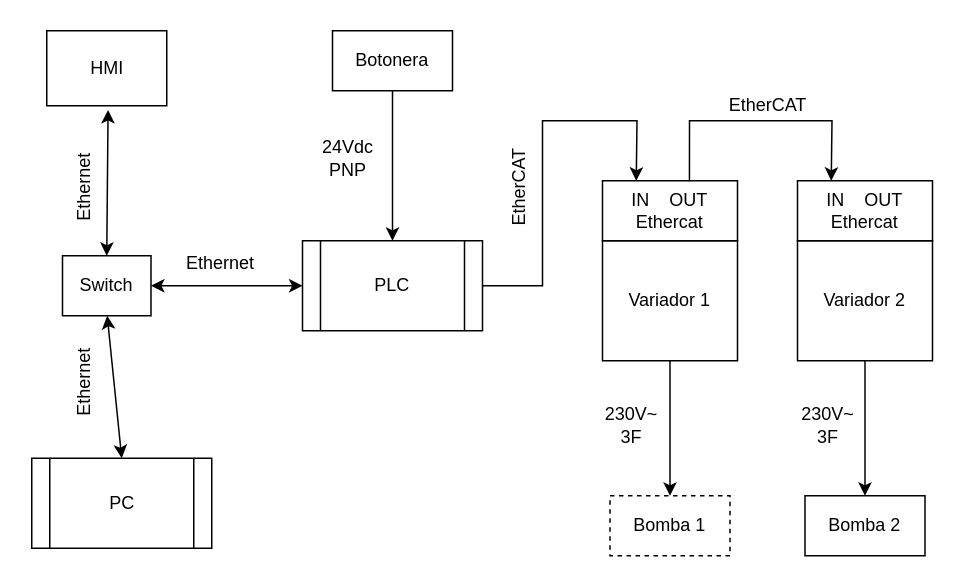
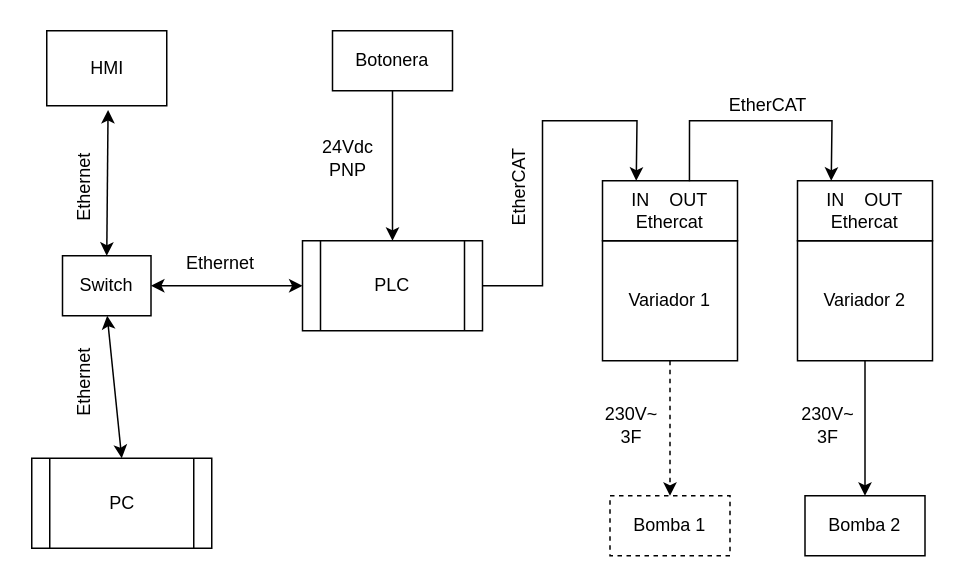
edge "Variador 1" -> "Bomba 1": style solid -> dashed
